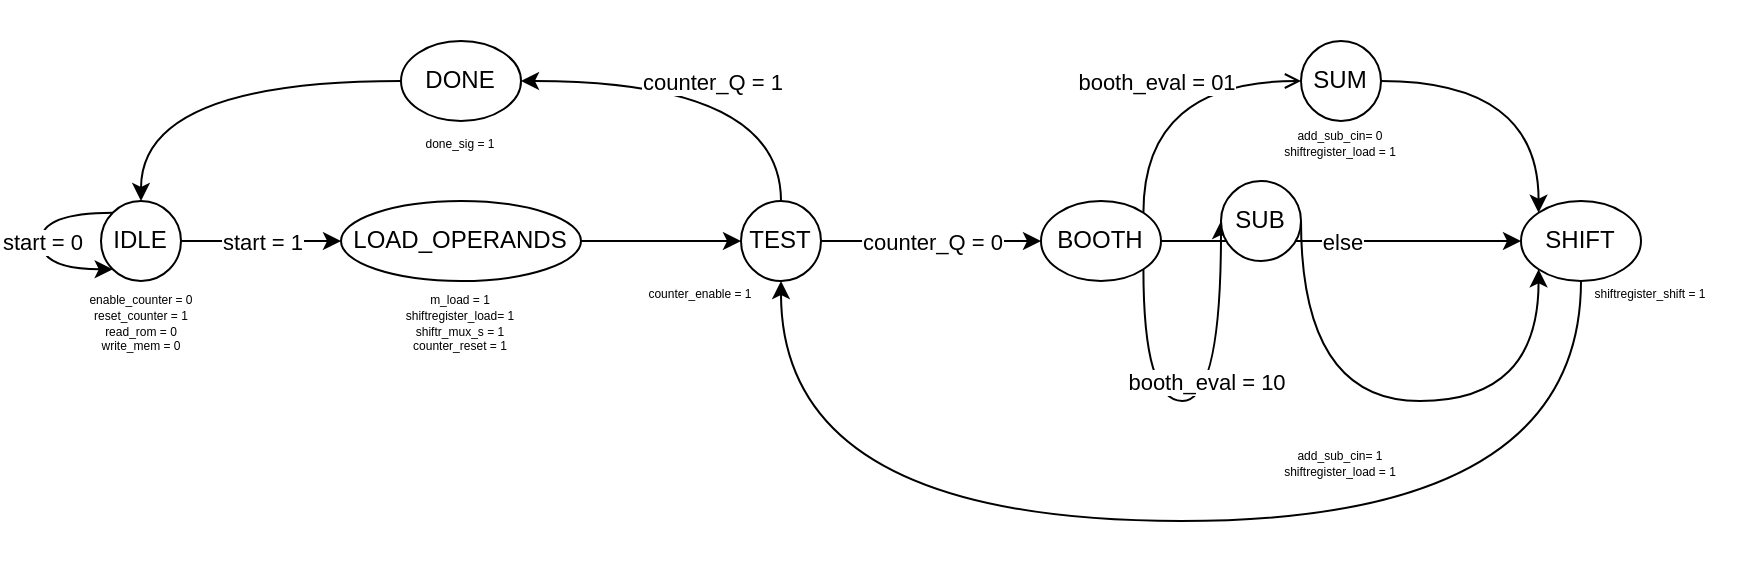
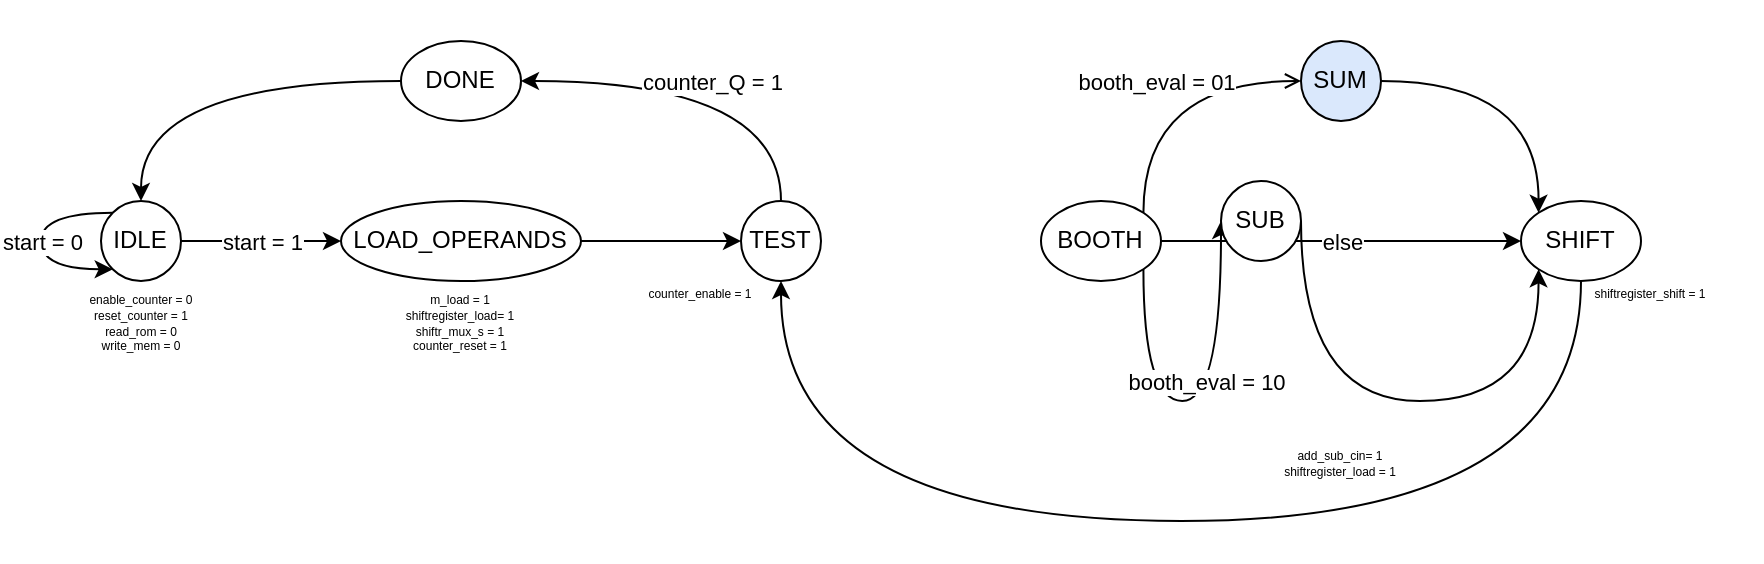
node "SUM": fillcolor #ffffff -> #dae8fc
node "done_sig = 1": removed
node "add_sub_cin= 0 shiftregister_load = 1": removed
edge "TEST" -> "BOOTH": removed, label "counter_Q = 0"
